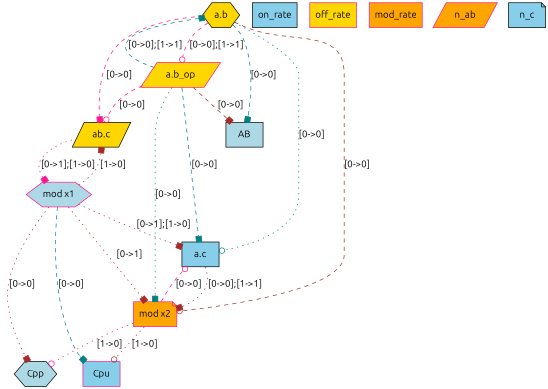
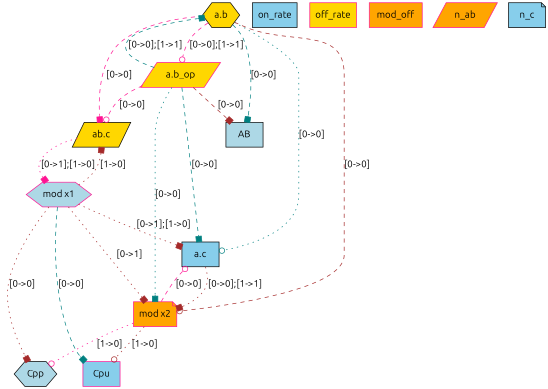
node "mod_rate": label "mod_rate" -> "mod_off"
